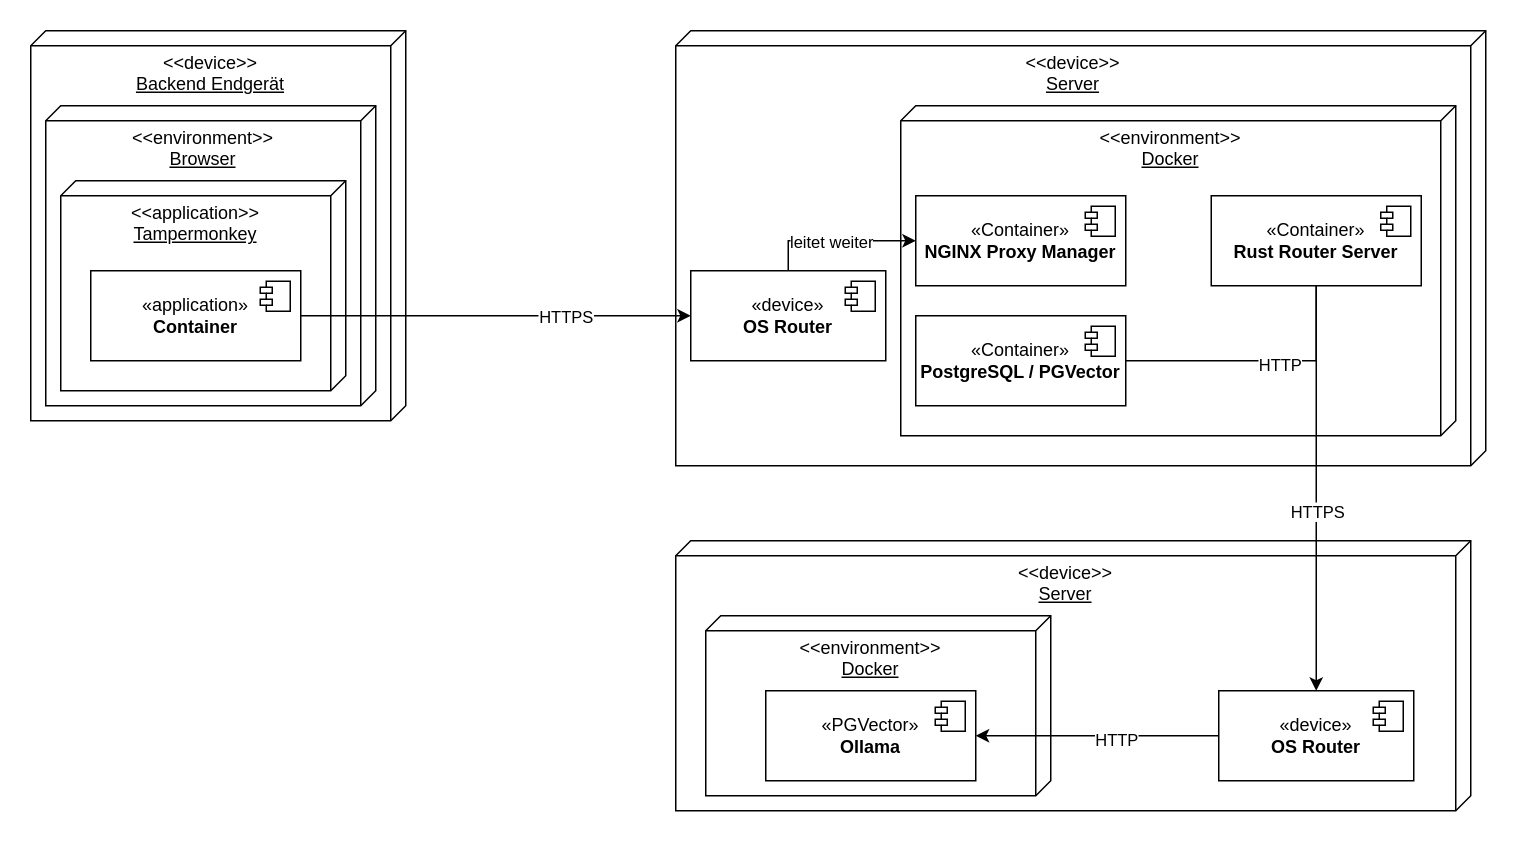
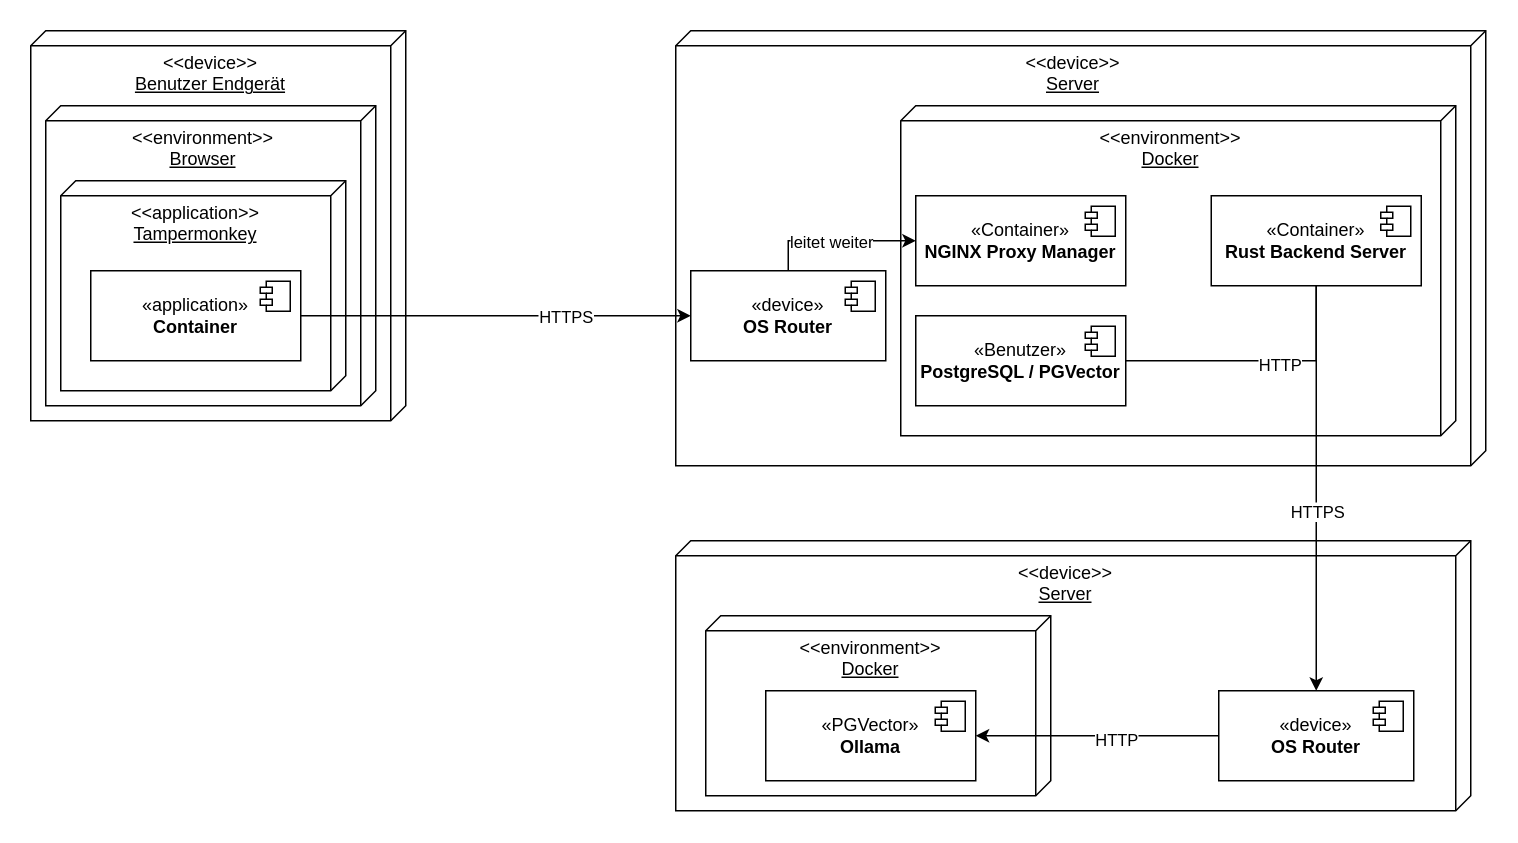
node "<<device>> Backend Endgerät": label "<<device>> Backend Endgerät" -> "<<device>> Benutzer Endgerät"
node "«Container» Rust Router Server": label "«Container» Rust Router Server" -> "«Container» Rust Backend Server"
node "«Container» PostgreSQL / PGVector": label "«Container» PostgreSQL / PGVector" -> "«Benutzer» PostgreSQL / PGVector"
